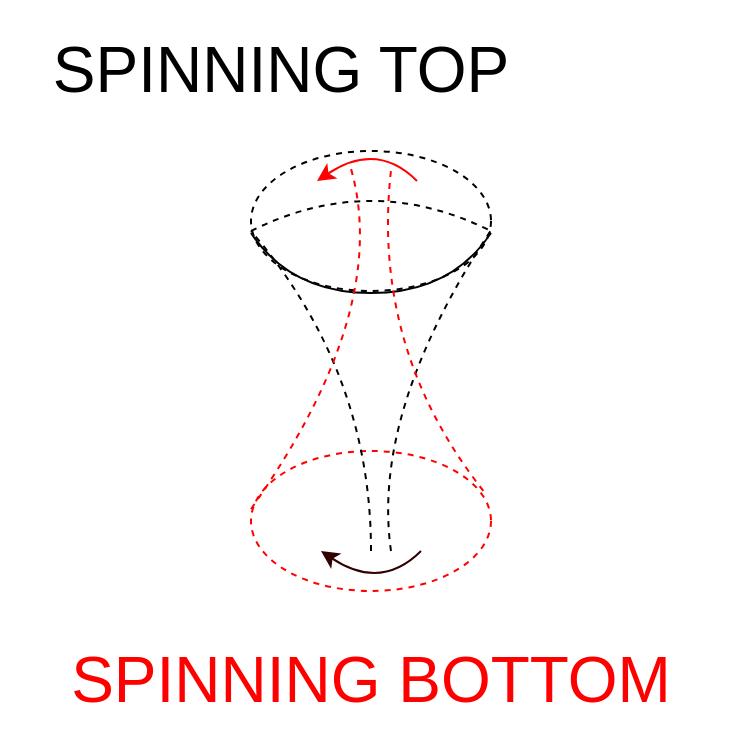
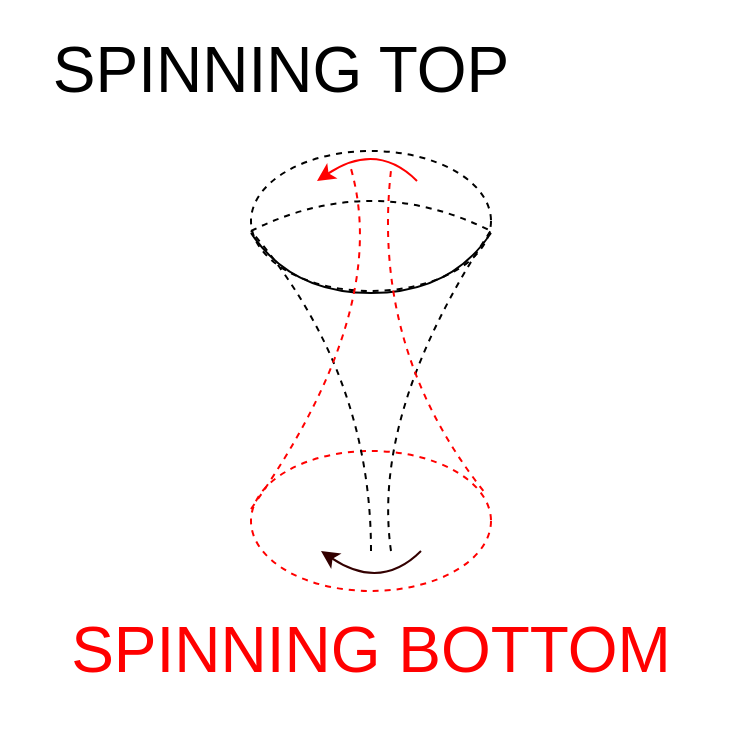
node "SPINNING BOTTOM": moved (371, 681) -> (371, 651)
